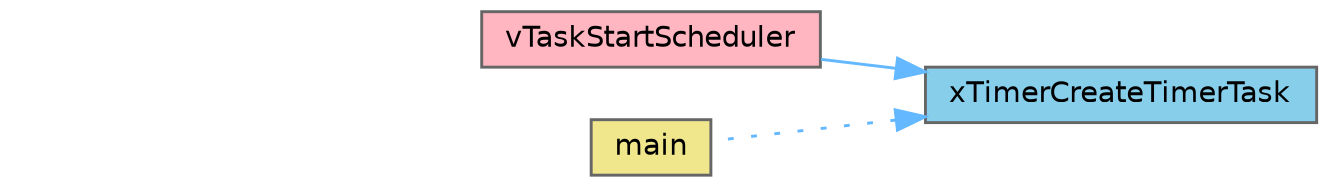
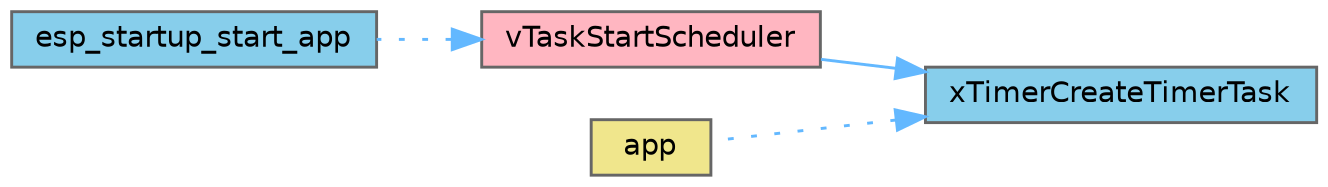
node "esp_startup_start_app": added
node "main": label "main" -> "app"
